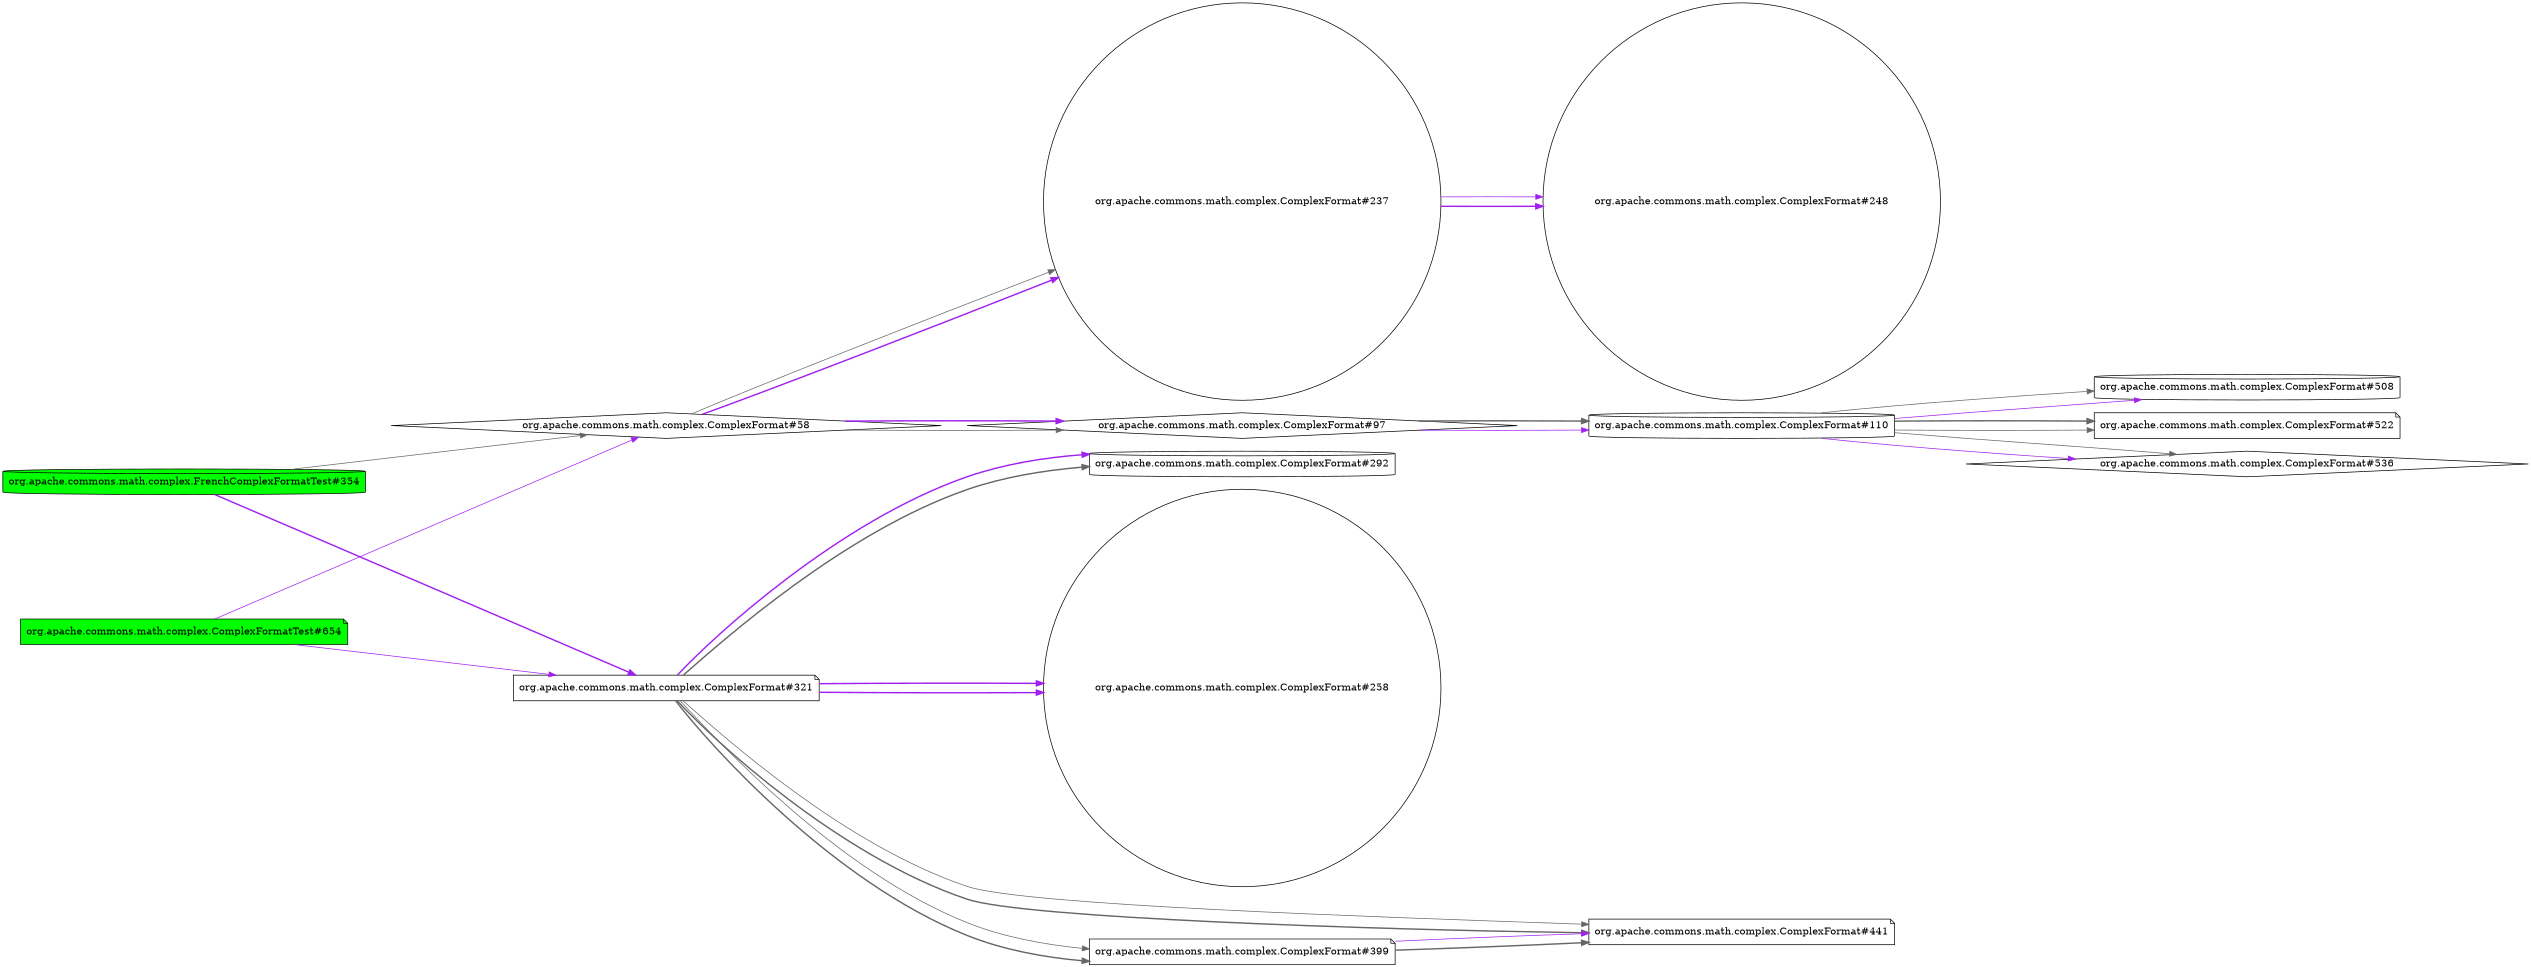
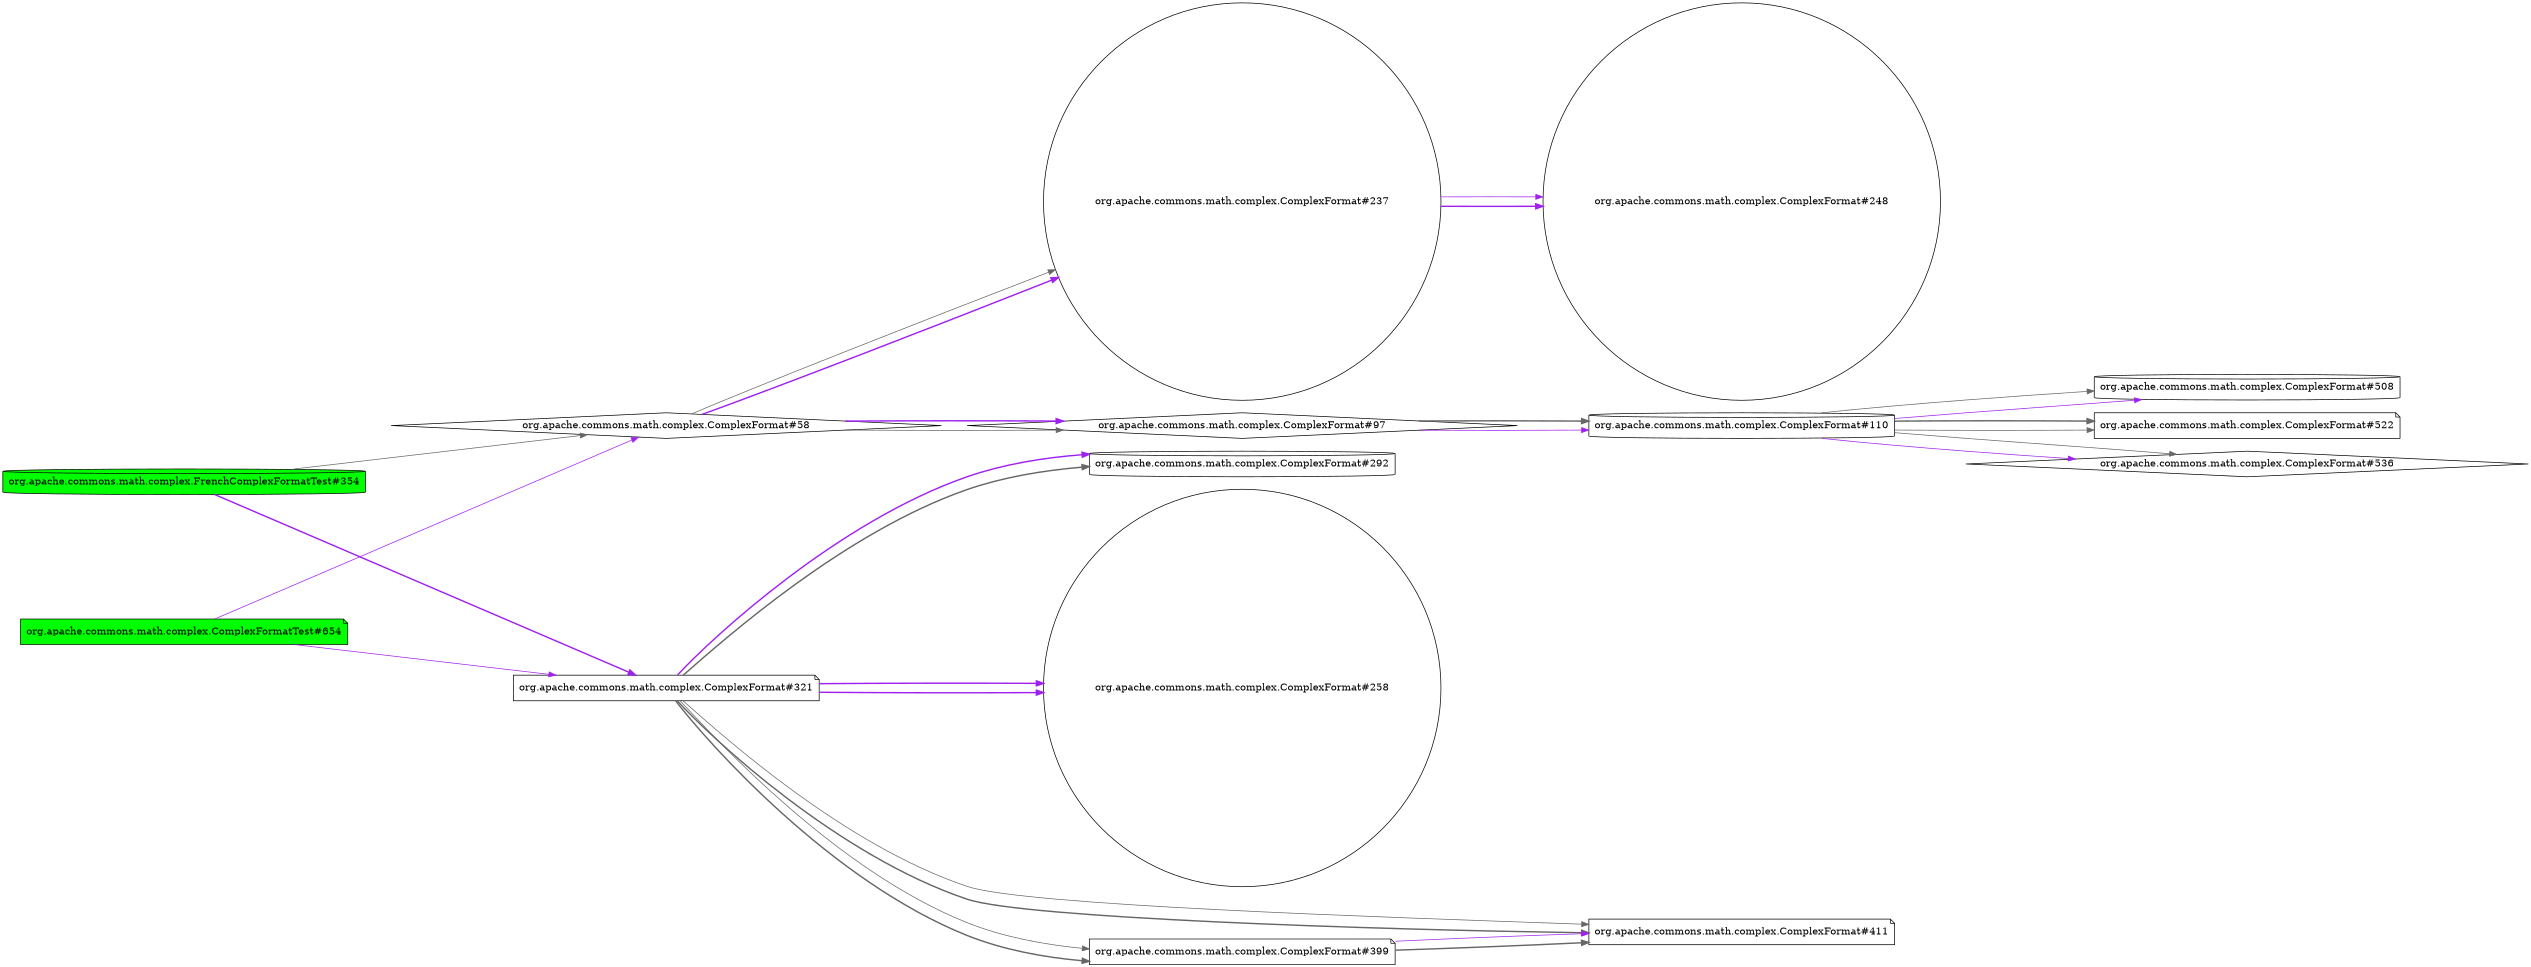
node "org.apache.commons.math.complex.ComplexFormat#441": label "org.apache.commons.math.complex.ComplexFormat#441" -> "org.apache.commons.math.complex.ComplexFormat#411"
